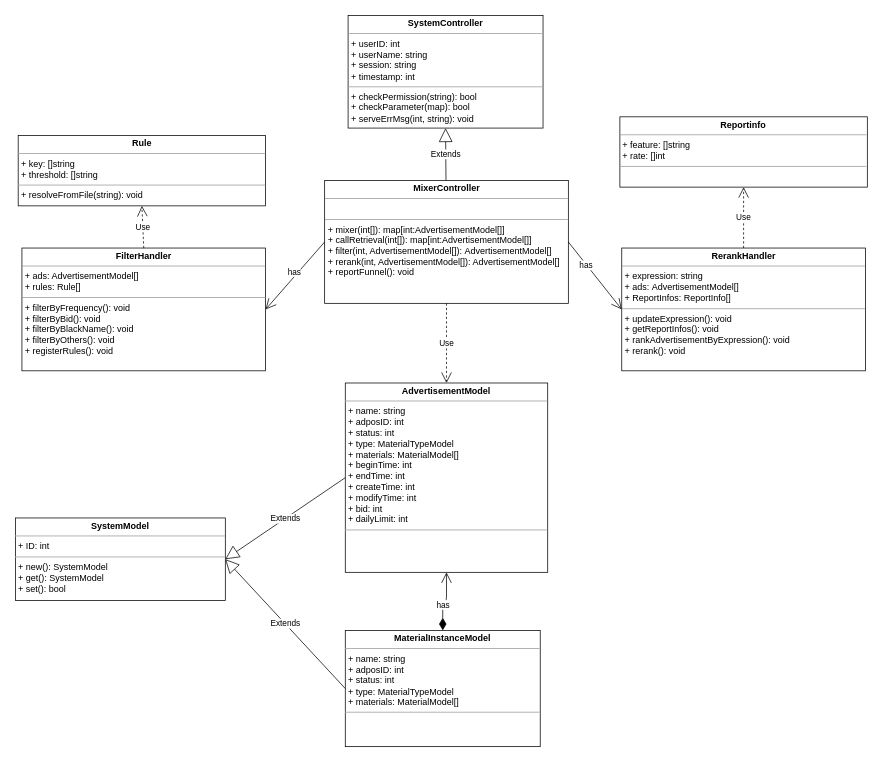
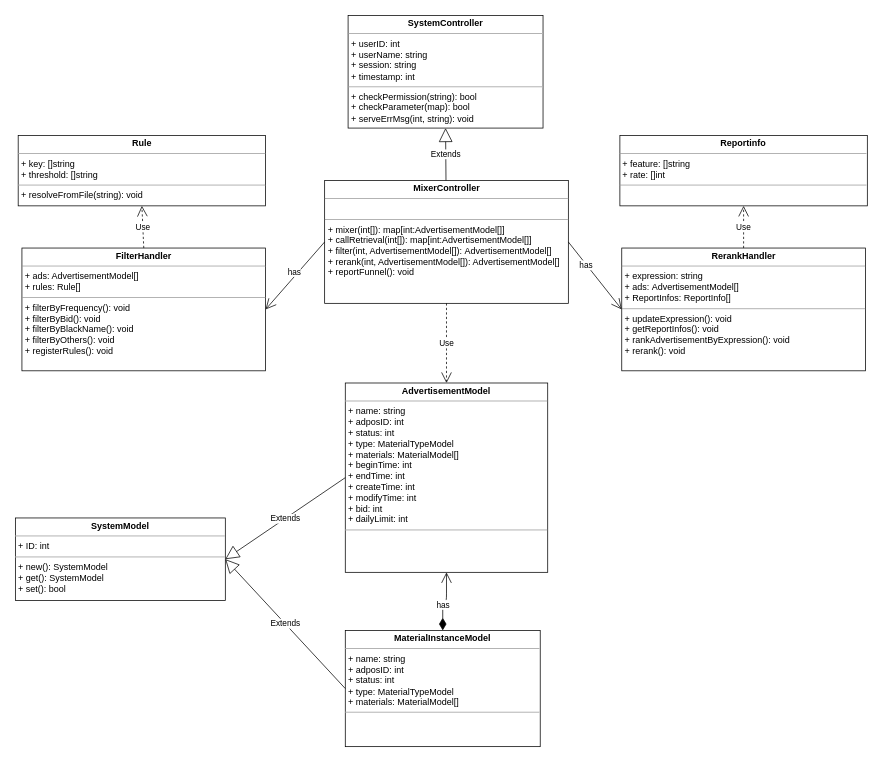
node "Reportinfo + feature: []string + rate: []int": moved (744, 152) -> (744, 171)
